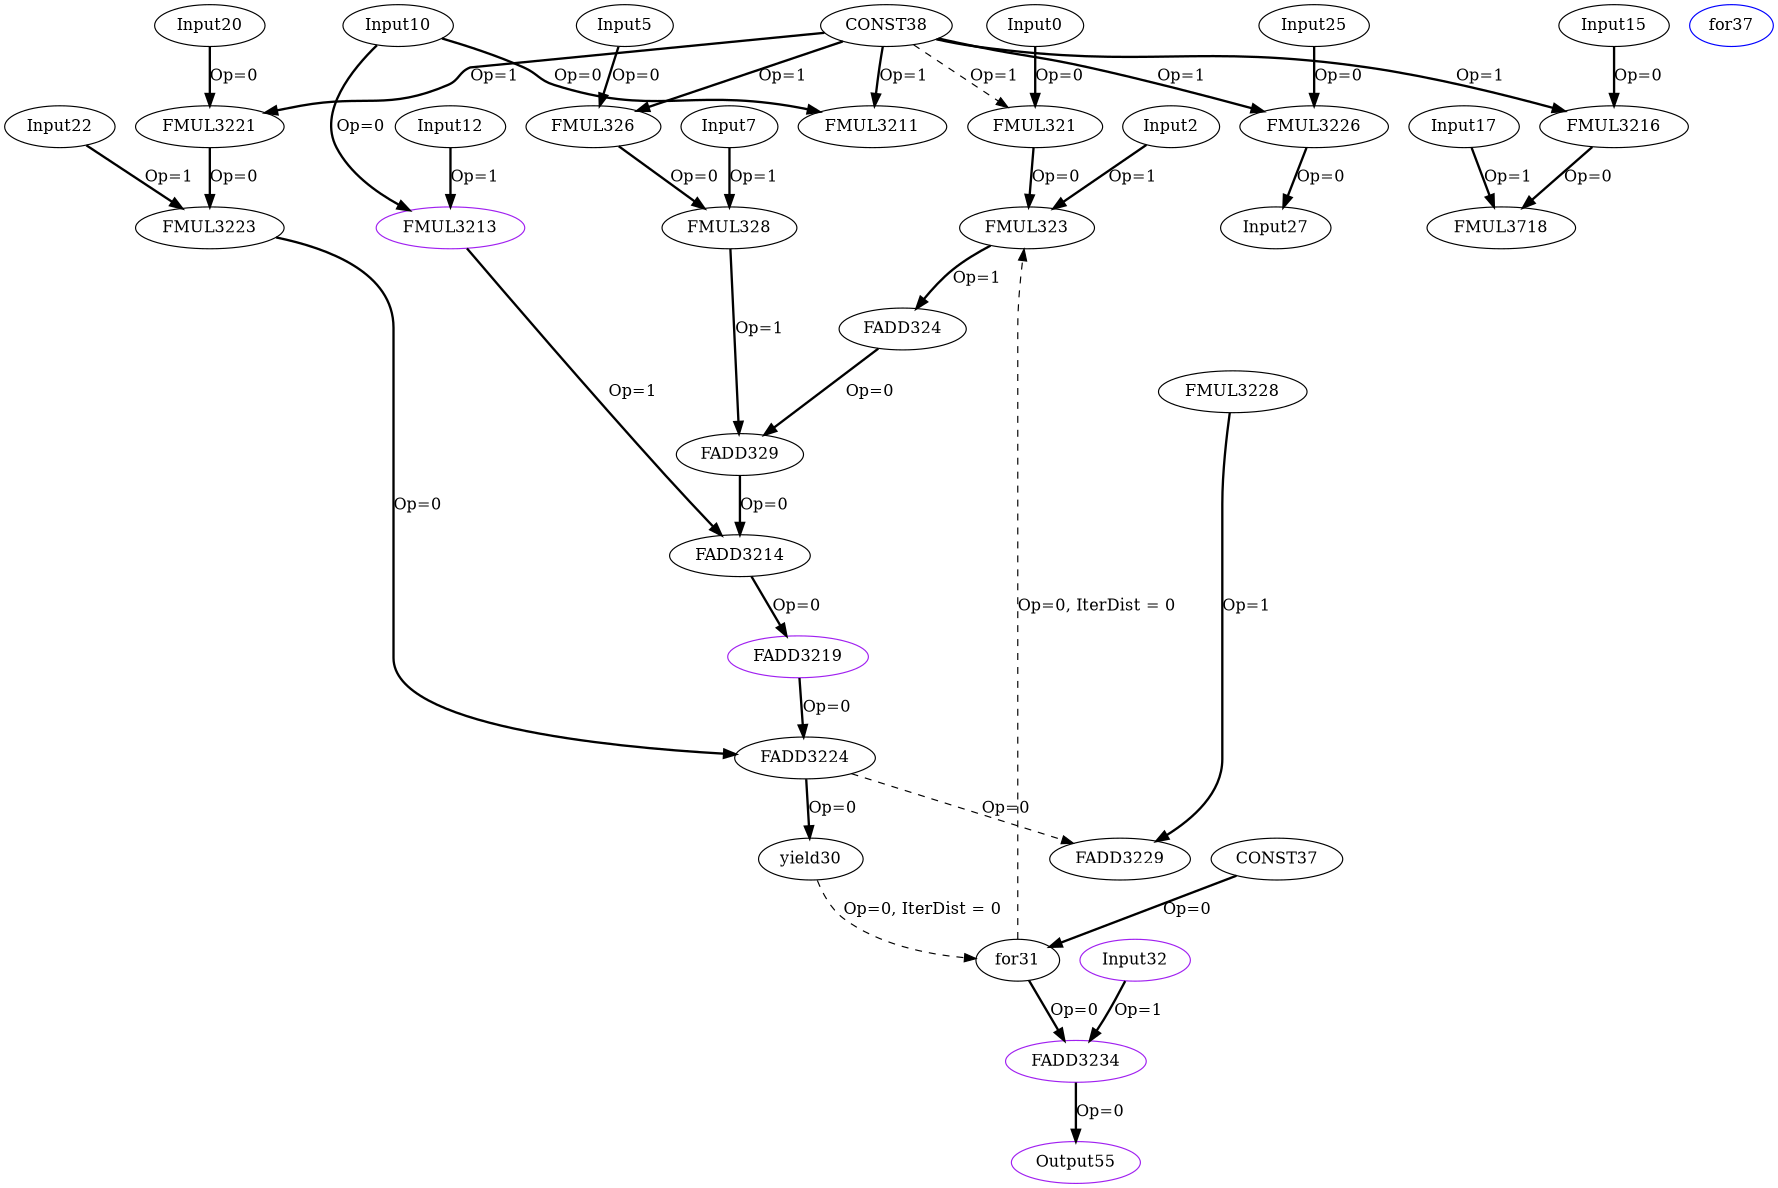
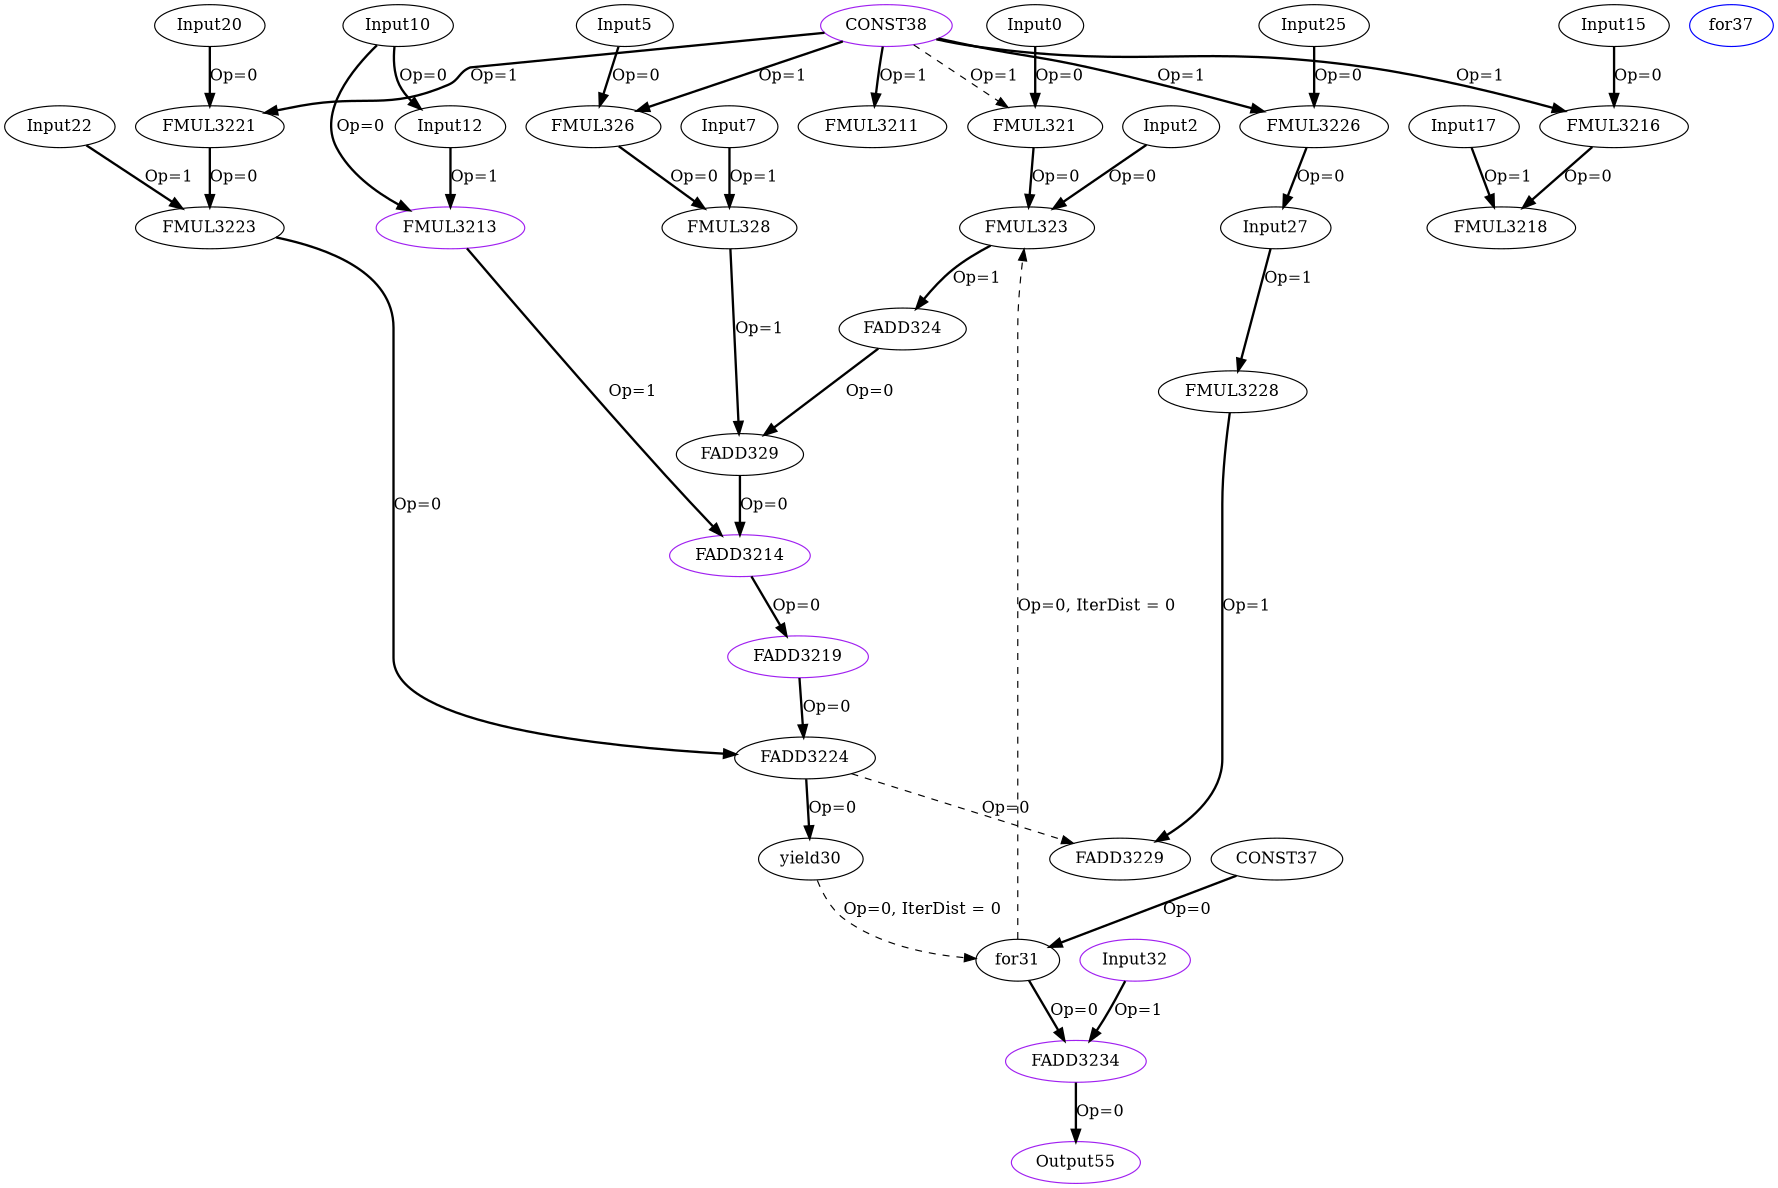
node "CONST38": color black -> purple
edge "Input10" -> "FMUL3211": now "Input10" -> "Input12"
edge "Input2" -> "FMUL323": label "Op=1" -> "Op=0"
node "FMUL3718": label "FMUL3718" -> "FMUL3218"
edge "Input27" -> "FMUL3228": added, label "Op=1"
node "FADD3214": color black -> purple
